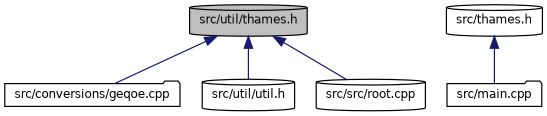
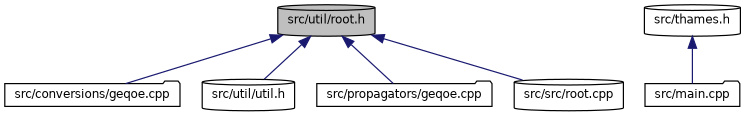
node "src/util/thames.h": label "src/util/thames.h" -> "src/util/root.h"
node "src/propagators/geqoe.cpp": added
